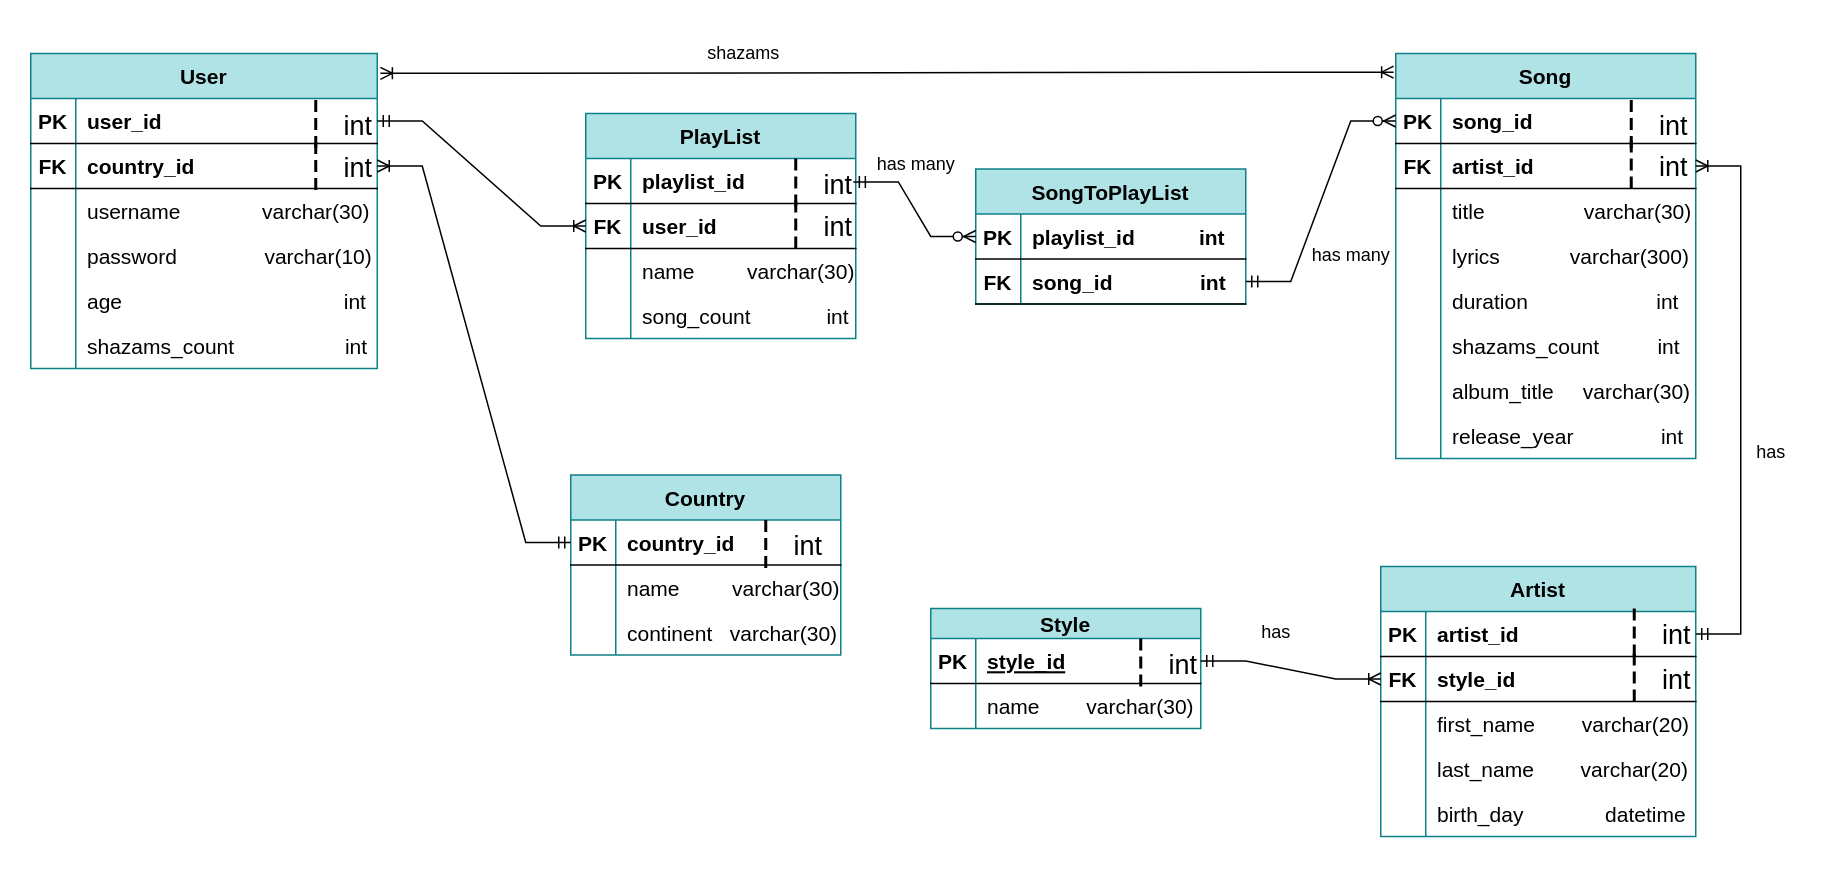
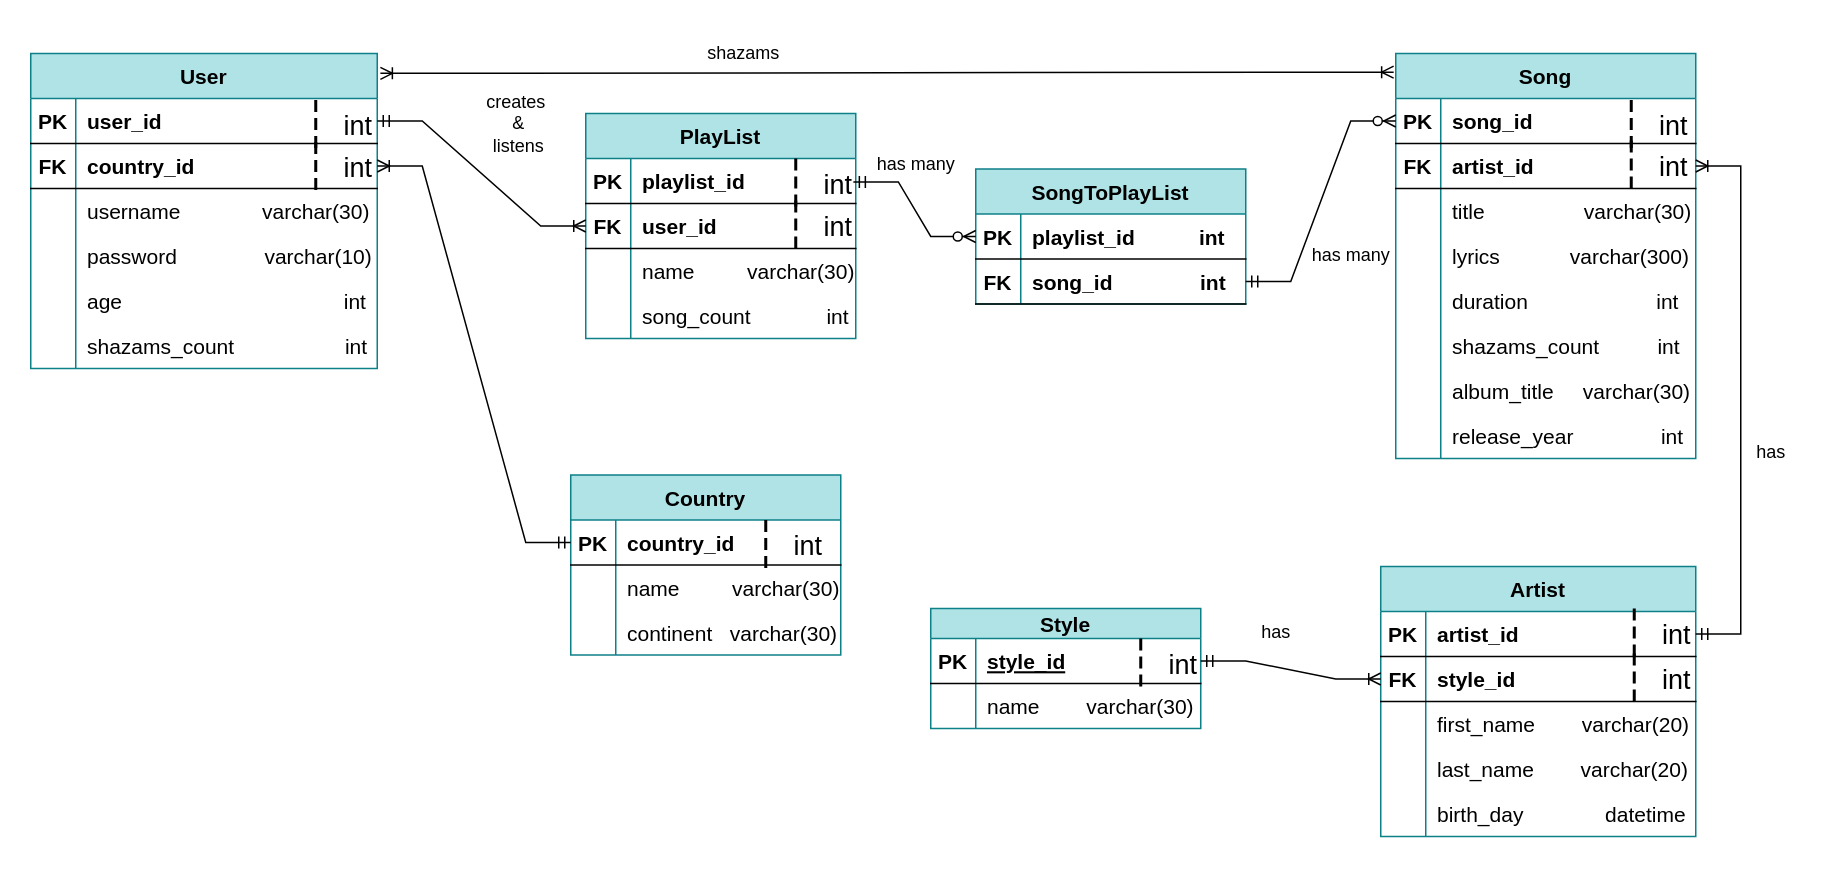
node "creates & listens": added
